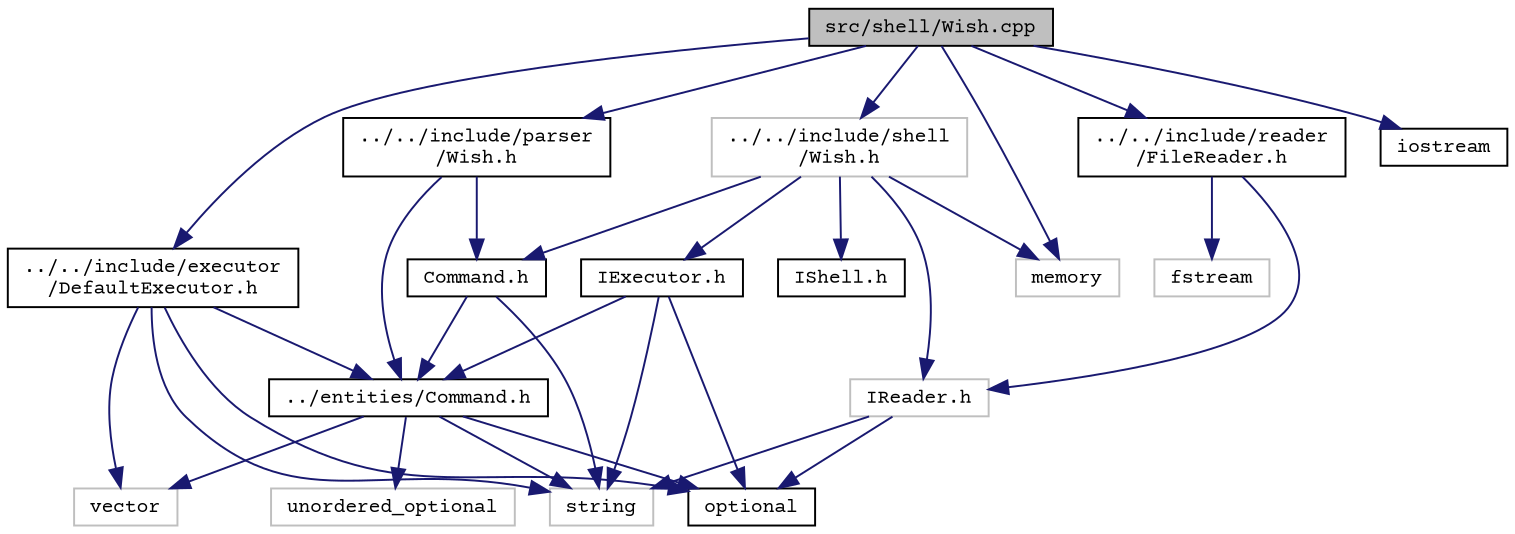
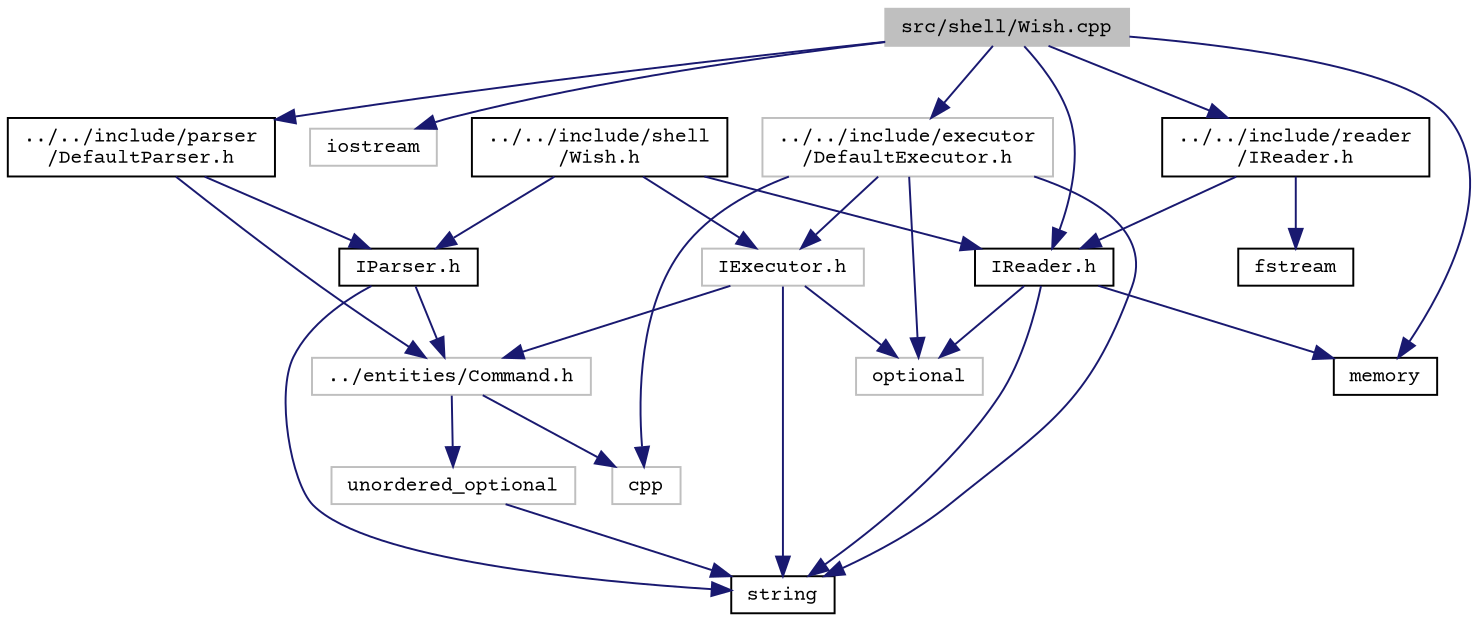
node "src/shell/Wish.cpp": color black -> grey75
edge "src/shell/Wish.cpp" -> "../../include/shell /Wish.h": now "src/shell/Wish.cpp" -> "IReader.h"
node "../../include/parser /Wish.h": label "../../include/parser /Wish.h" -> "../../include/parser /DefaultParser.h"
node "../../include/shell /Wish.h": color grey75 -> black
node "../../include/reader /FileReader.h": label "../../include/reader /FileReader.h" -> "../../include/reader /IReader.h"
node "iostream": color black -> grey75
edge "../../include/shell /Wish.h" -> "memory": now "IReader.h" -> "memory"
node "../../include/executor /DefaultExecutor.h": color black -> grey75
node "Command.h": label "Command.h" -> "IParser.h"
node "IExecutor.h": color black -> grey75
node "IShell.h": removed
node "memory": color grey75 -> black
node "fstream": color grey75 -> black
edge "../../include/executor /DefaultExecutor.h" -> "../entities/Command.h": now "../../include/executor /DefaultExecutor.h" -> "IExecutor.h"
node "../entities/Command.h": color black -> grey75
node "IReader.h": color grey75 -> black
edge "../entities/Command.h" -> "string": now "unordered_optional" -> "string"
edge "../entities/Command.h" -> "optional": removed
node "vector": label "vector" -> "cpp"
node "string": color grey75 -> black
node "optional": color black -> grey75
